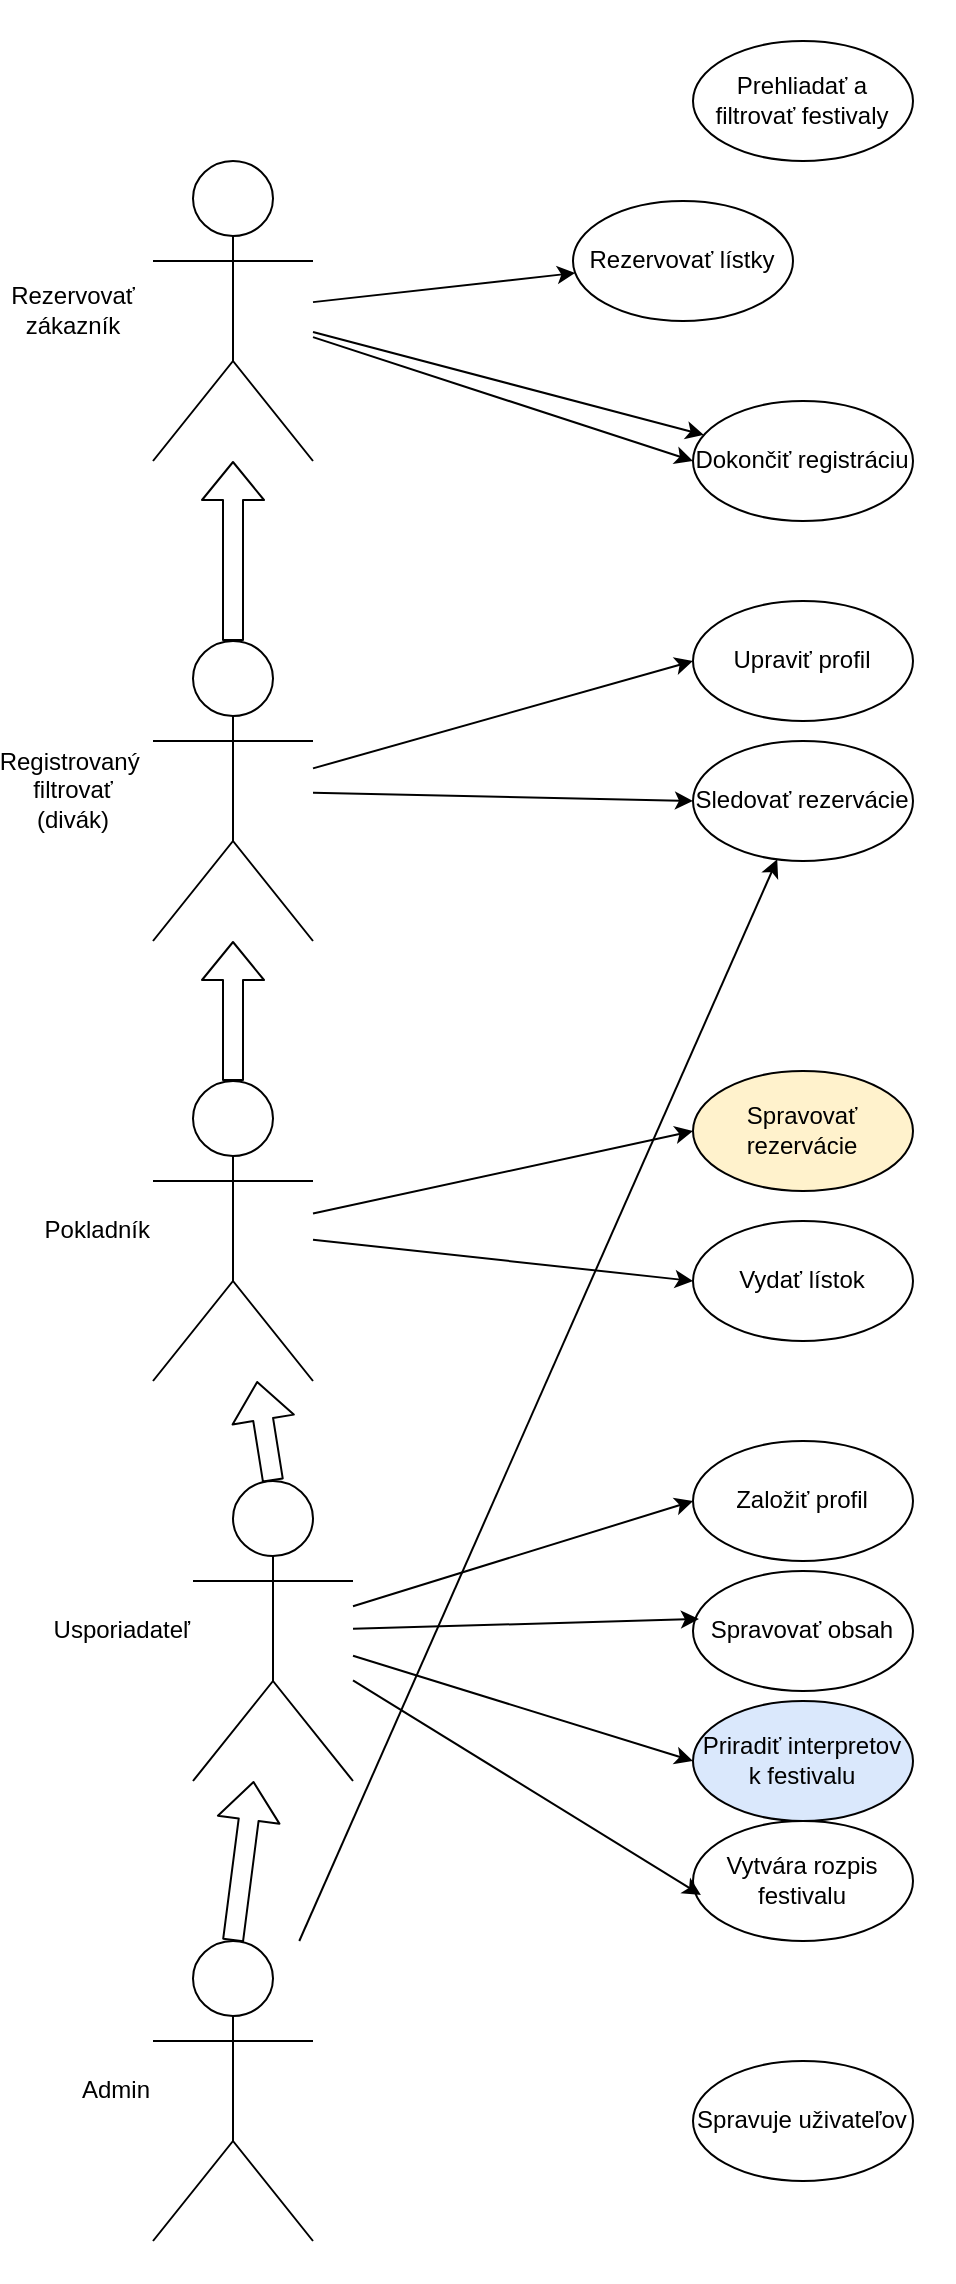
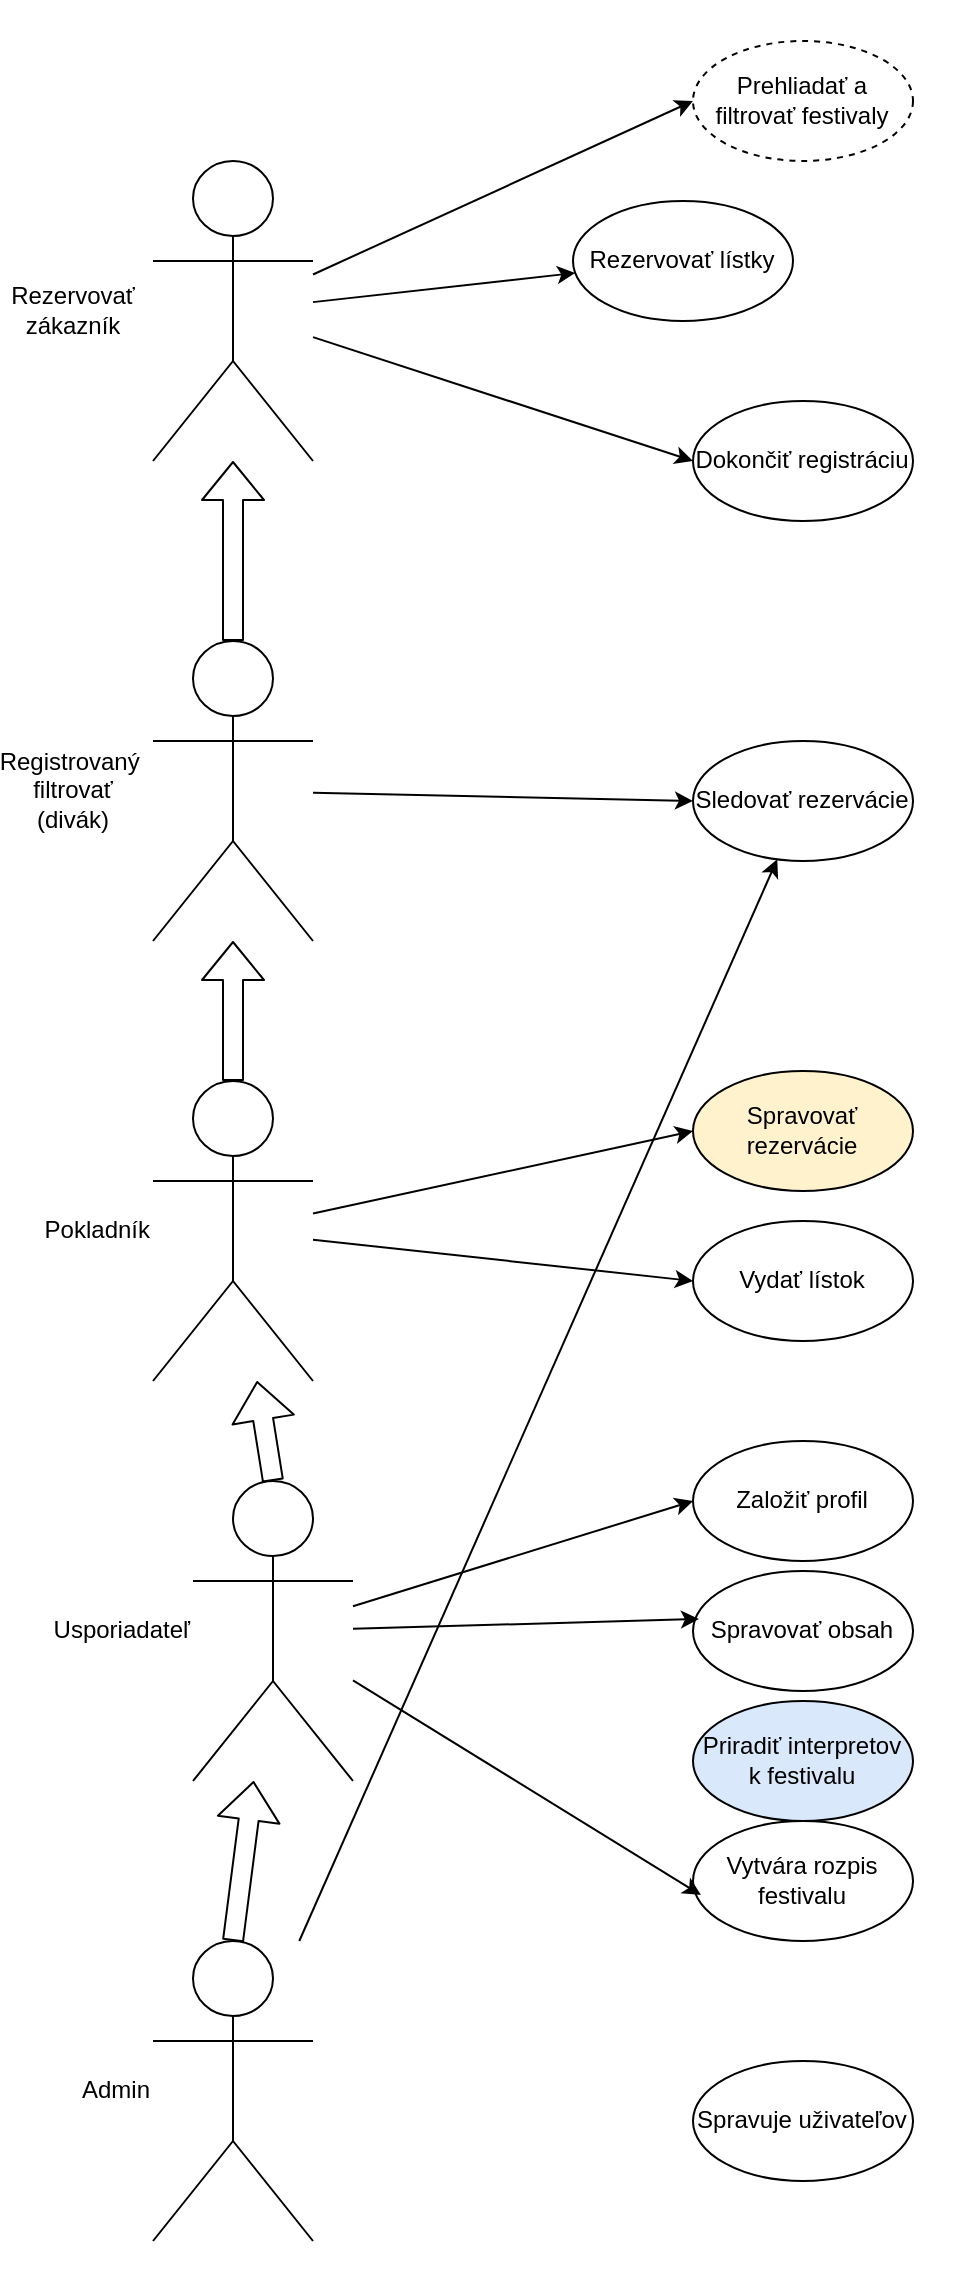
node "Prehliadať a filtrovať festivaly": style solid -> dashed
edge "Rezervovať zákazník" -> "Dokončiť registráciu": now "Rezervovať zákazník" -> "Prehliadať a filtrovať festivaly"
node "Upraviť profil": removed
edge "Registrovaný filtrovať (divák)" -> "Upraviť profil": removed
edge "Usporiadateľ" -> "Priradiť interpretov k festivalu": removed
